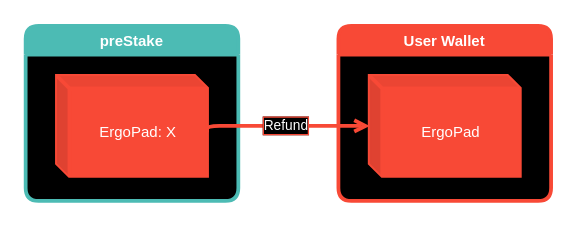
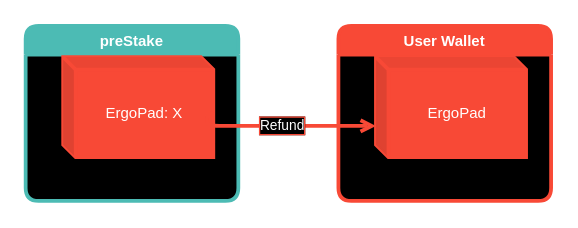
node "ErgoPad: X": moved (132, 126) -> (138, 107)
node "ErgoPad": moved (444, 126) -> (451, 107)
